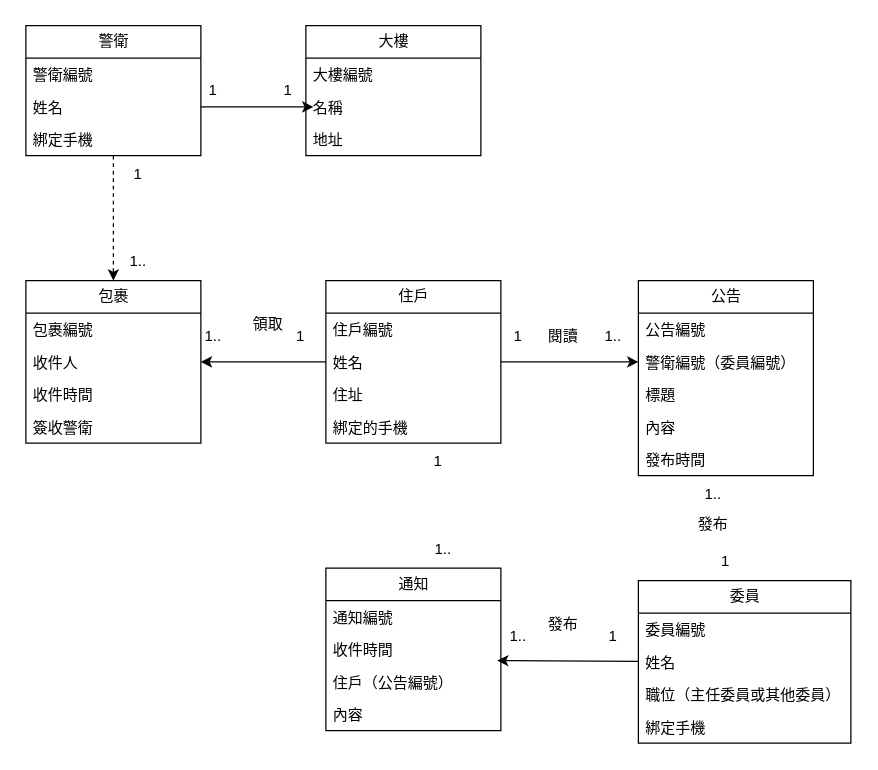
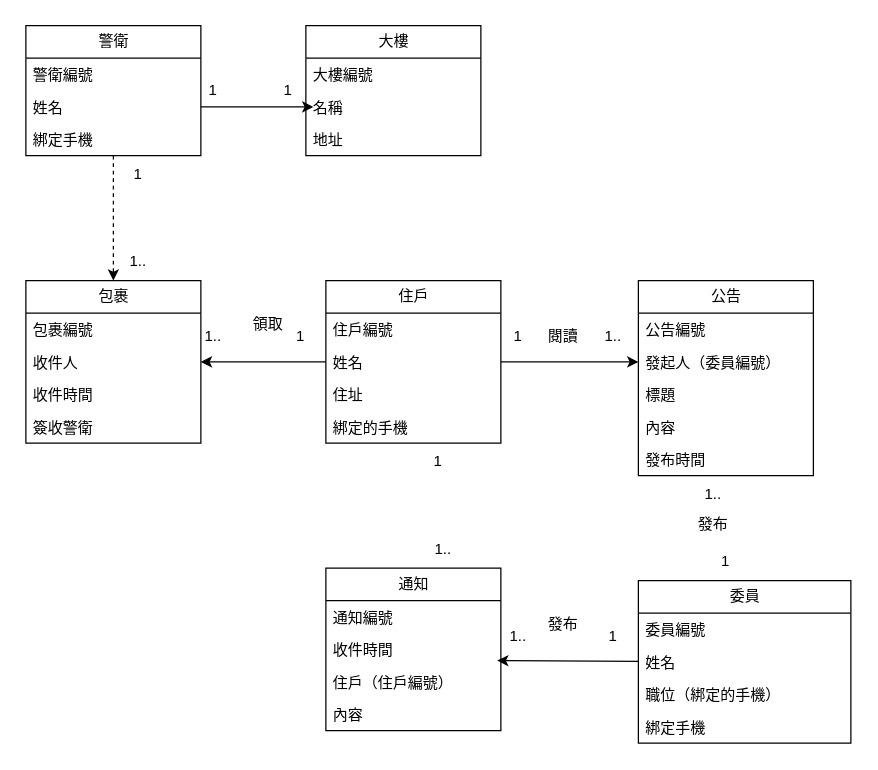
node "警衛編號（委員編號）": label "警衛編號（委員編號）" -> "發起人（委員編號）"
node "住戶（公告編號）": label "住戶（公告編號）" -> "住戶（住戶編號）"
node "職位（主任委員或其他委員）": label "職位（主任委員或其他委員）" -> "職位（綁定的手機）"
